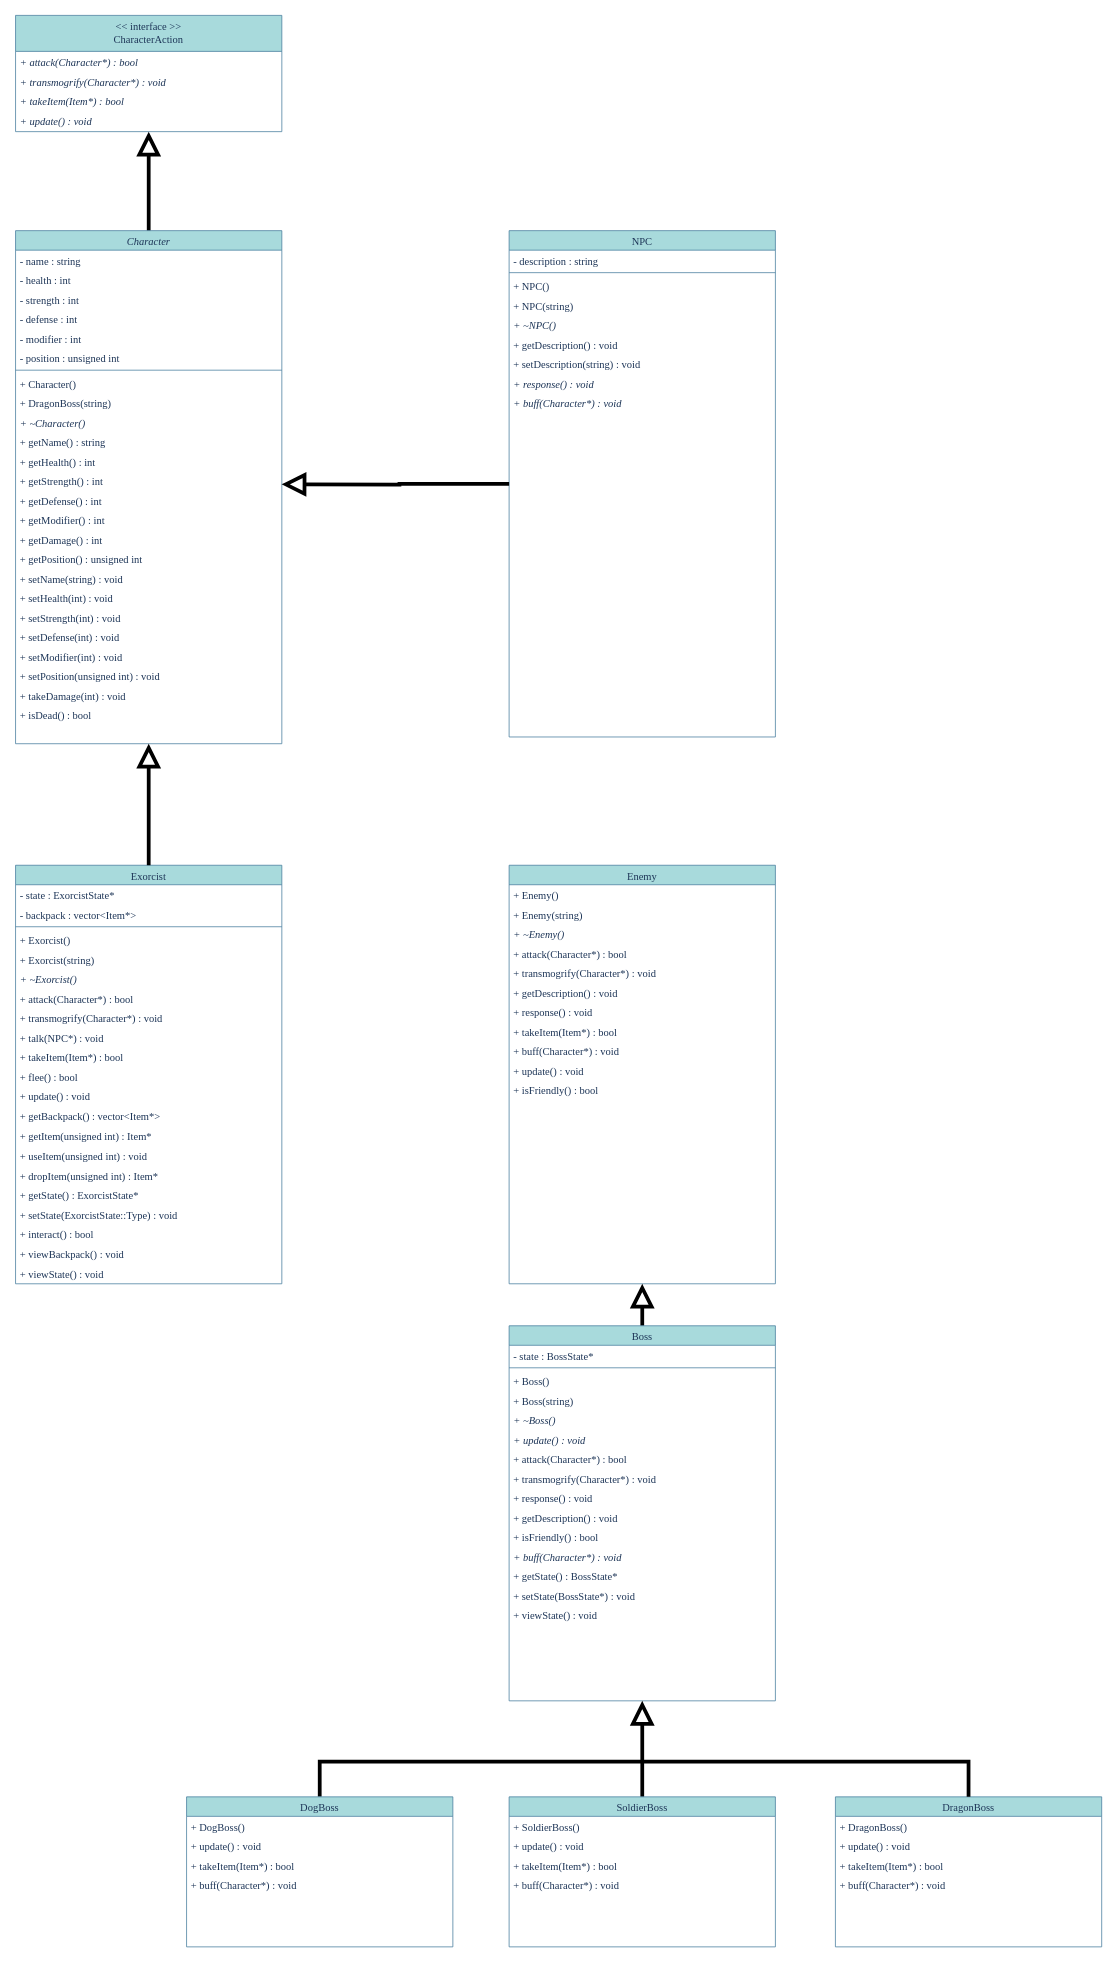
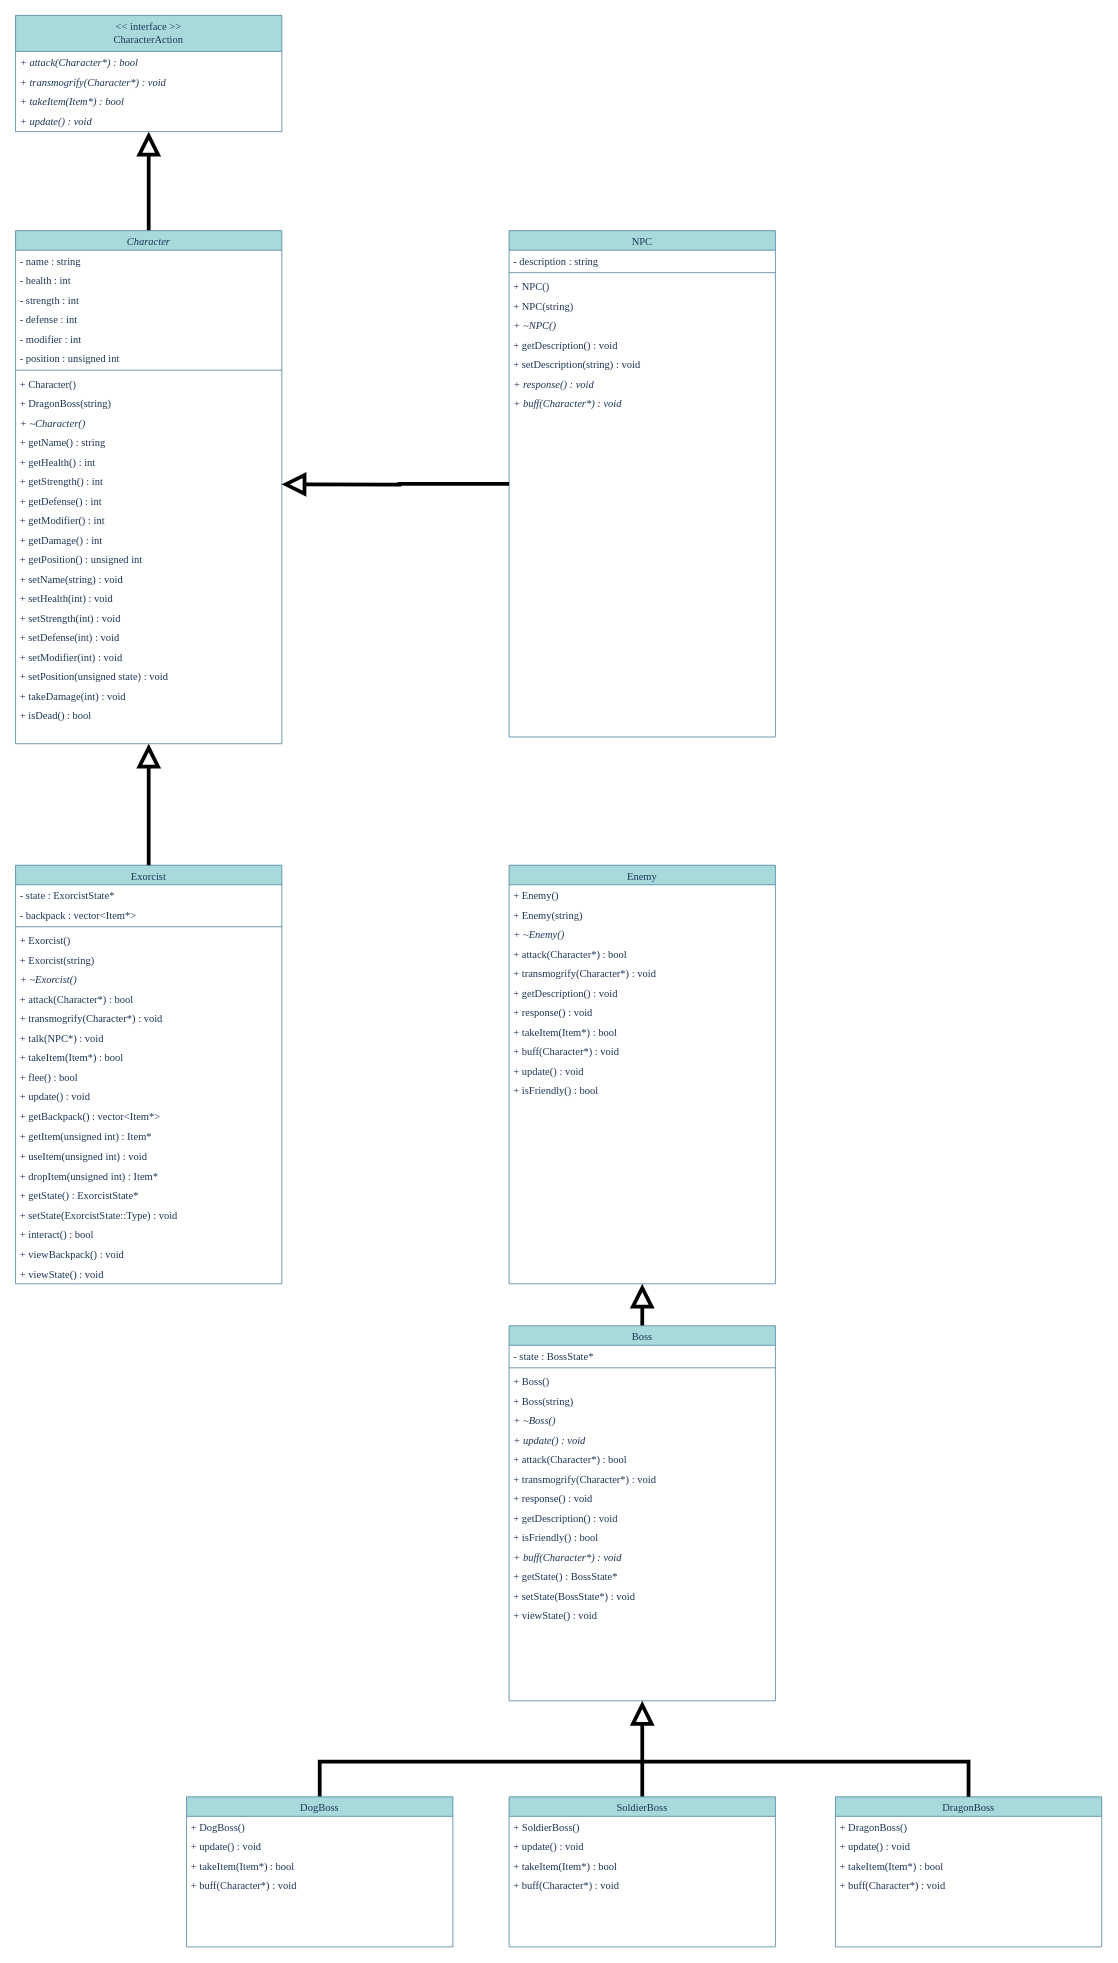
node "+ setPosition(unsigned int) : void": label "+ setPosition(unsigned int) : void" -> "+ setPosition(unsigned state) : void"
